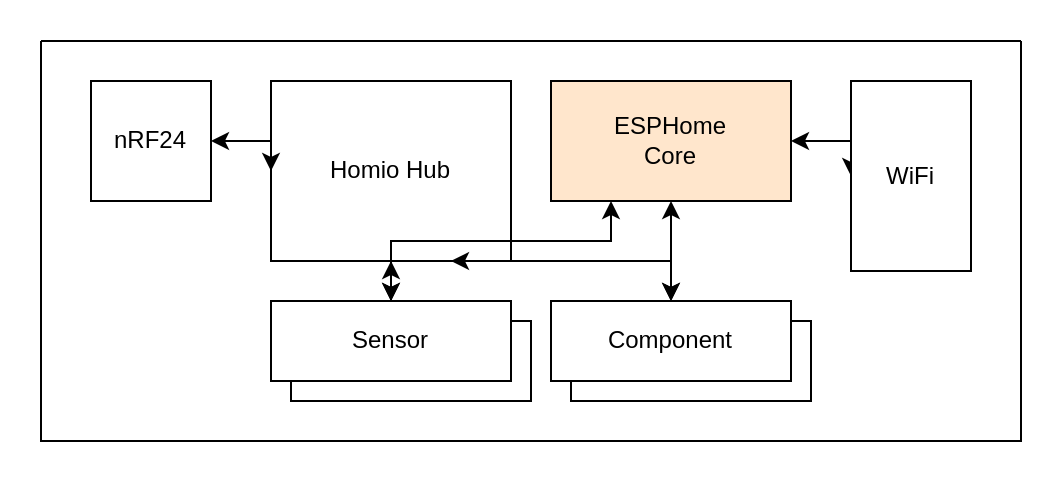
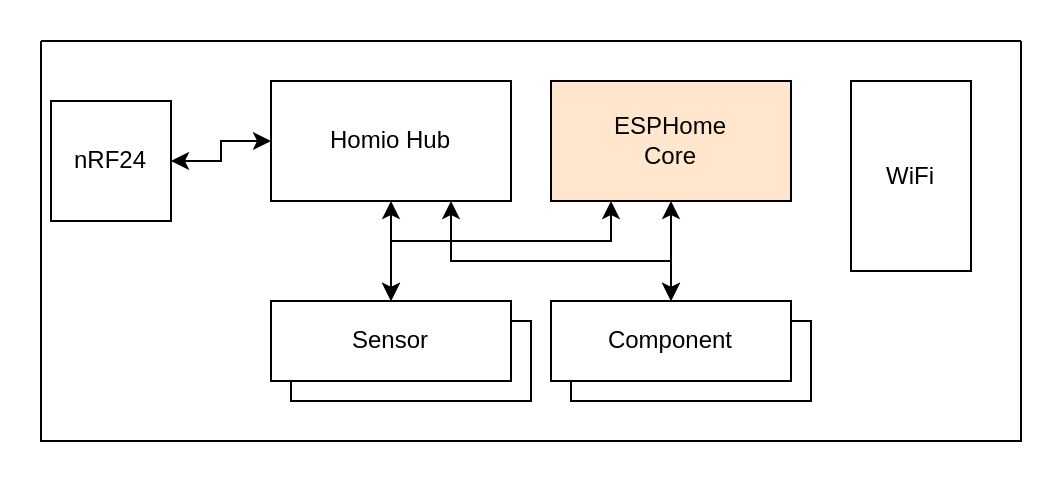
node "nRF24": moved (151, 141) -> (111, 161)
edge "ESPHome Core" -- "WiFi": removed
node "Homio Hub": size 240x180 -> 240x120
